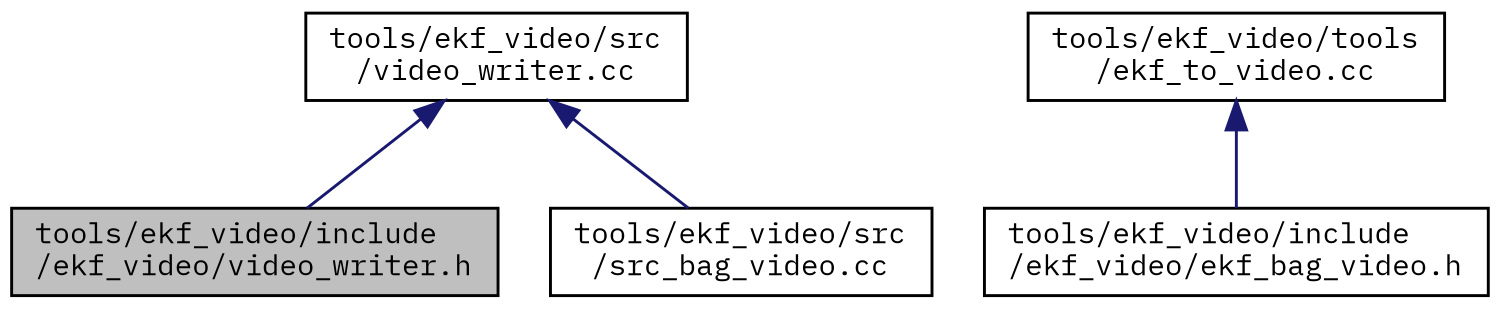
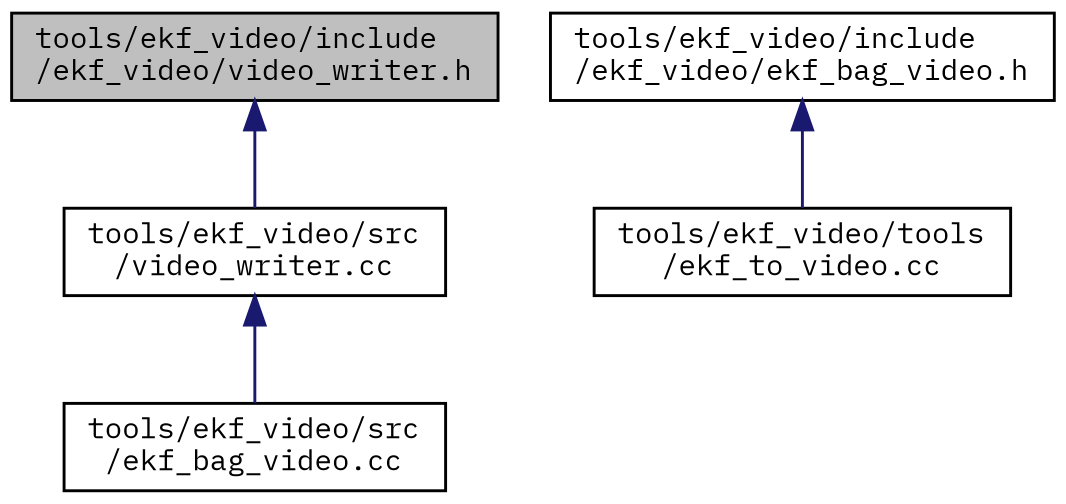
edge "tools/ekf_video/include /ekf_video/video_writer.h" -> "tools/ekf_video/src /video_writer.cc": reversed
edge "tools/ekf_video/include /ekf_video/ekf_bag_video.h" -> "tools/ekf_video/tools /ekf_to_video.cc": reversed
node "tools/ekf_video/src /src_bag_video.cc": label "tools/ekf_video/src /src_bag_video.cc" -> "tools/ekf_video/src /ekf_bag_video.cc"
